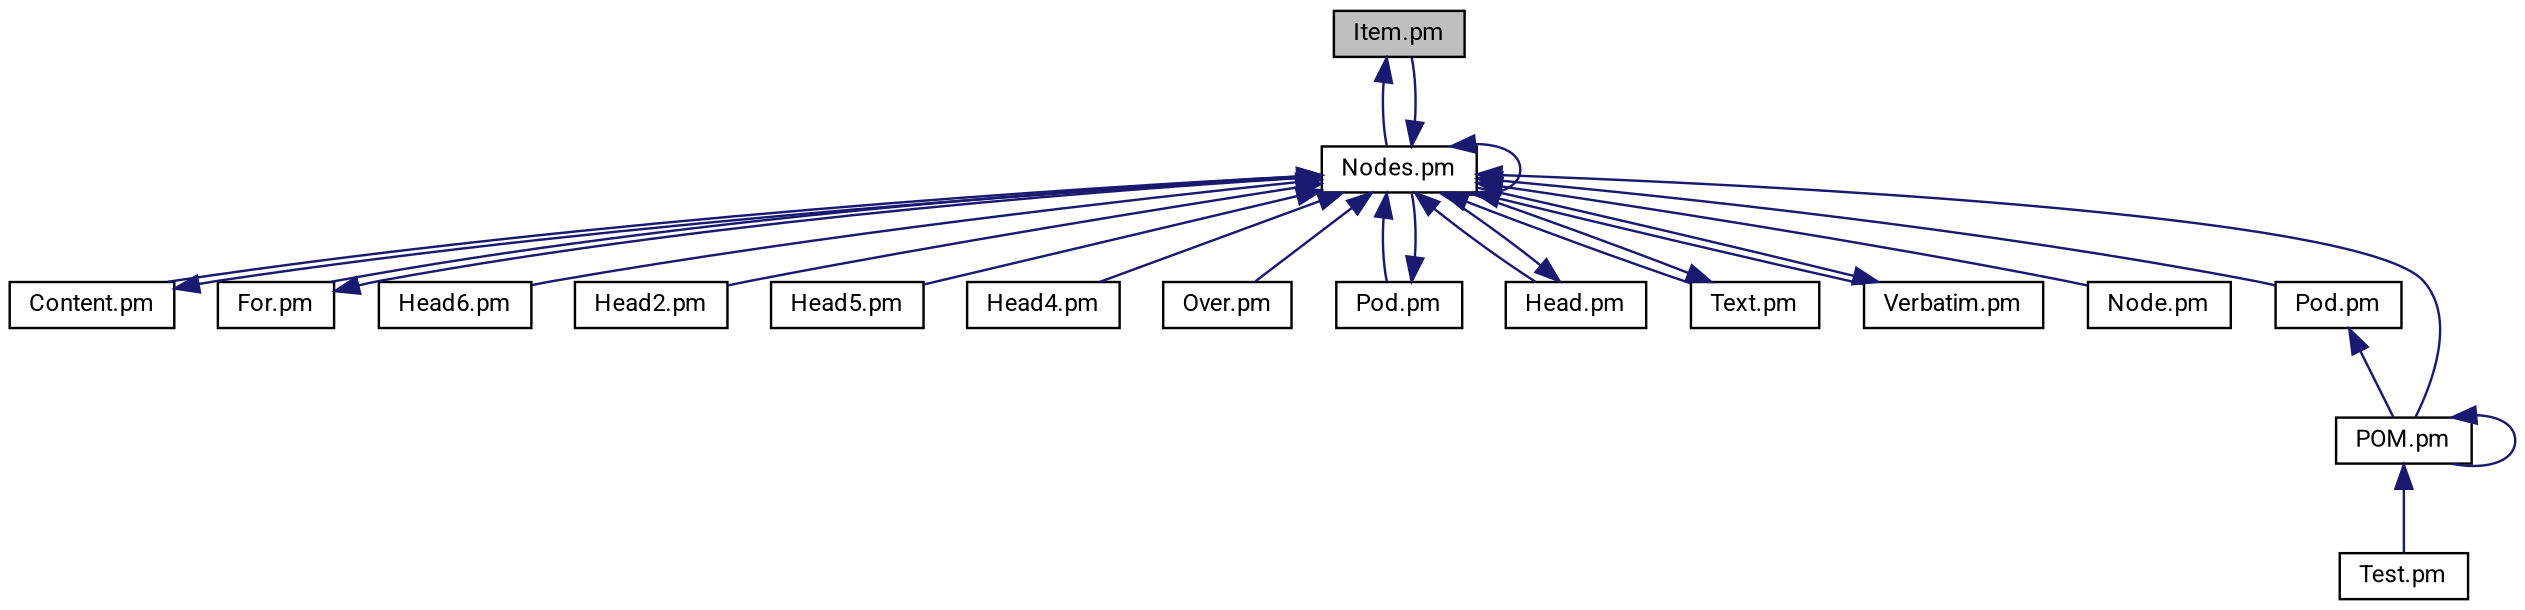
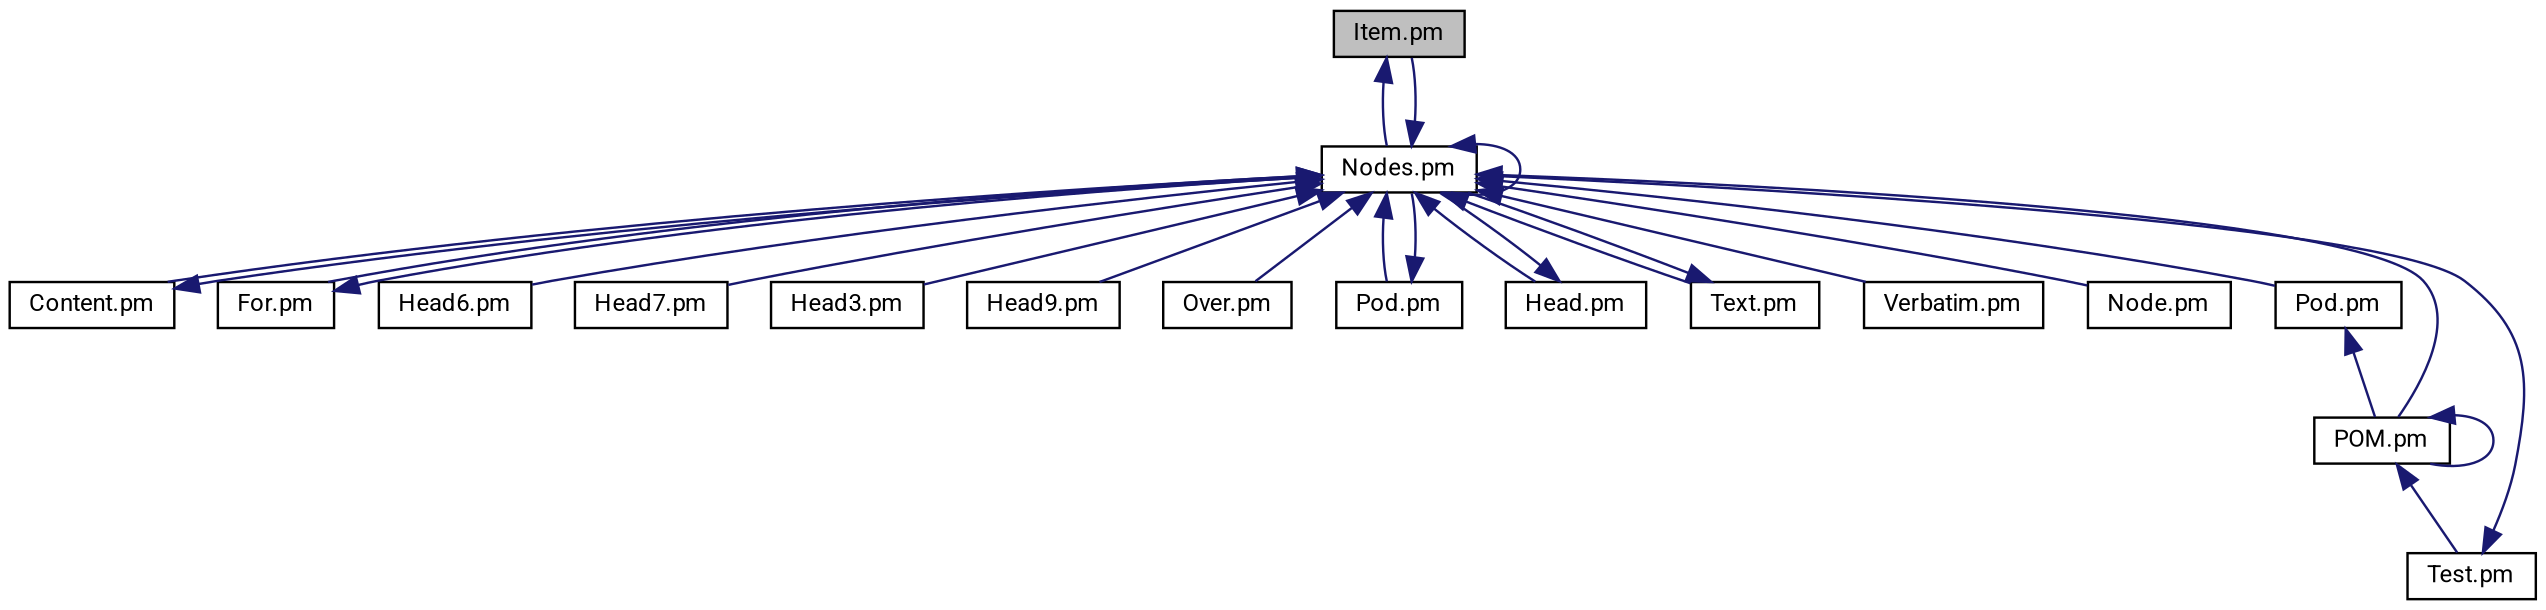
edge "Nodes.pm" -> "Verbatim.pm": now "Nodes.pm" -> "Test.pm"
node "Head2.pm": label "Head2.pm" -> "Head7.pm"
node "Head5.pm": label "Head5.pm" -> "Head3.pm"
node "Head4.pm": label "Head4.pm" -> "Head9.pm"
